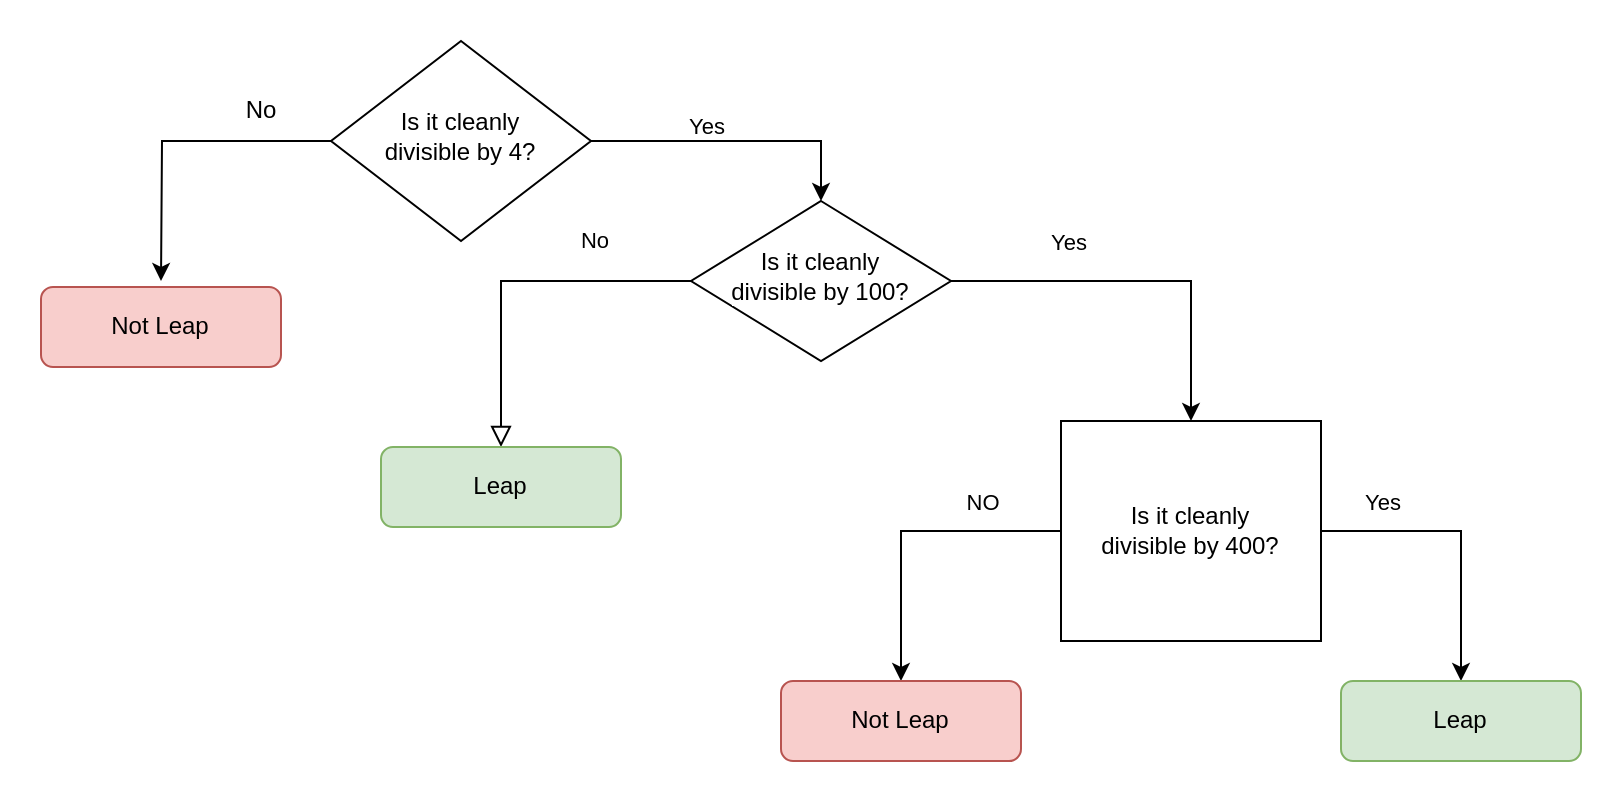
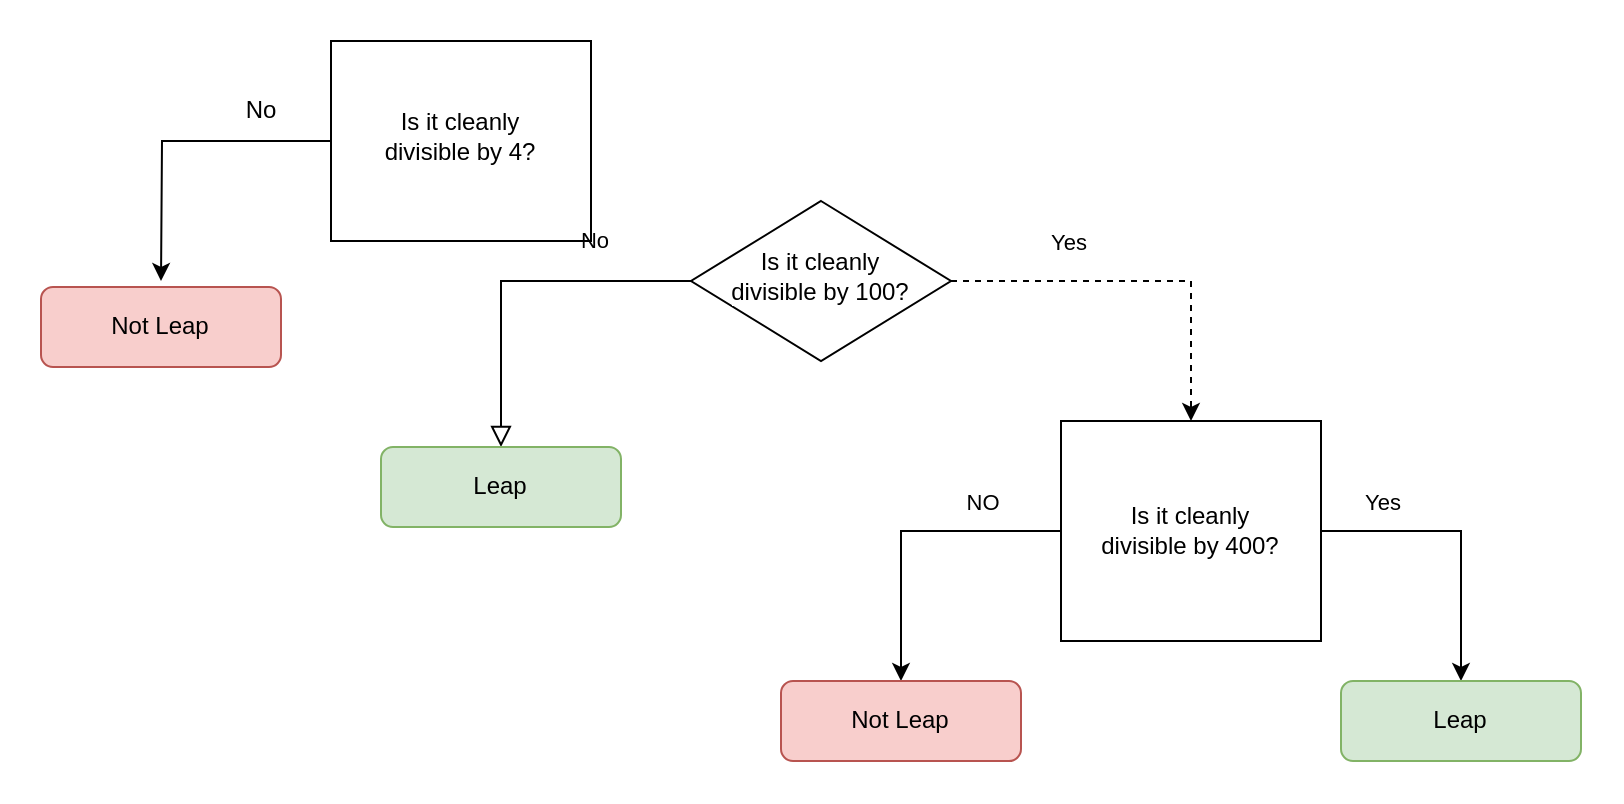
node "Is it cleanlydivisible by 4?": shape diamond -> rectangle
edge "Is it cleanlydivisible by 4?" -> "Is it cleanlydivisible by 100?": removed, label "Yes"
edge "Is it cleanlydivisible by 100?" -> "Is it cleanlydivisible by 400?": style solid -> dashed
